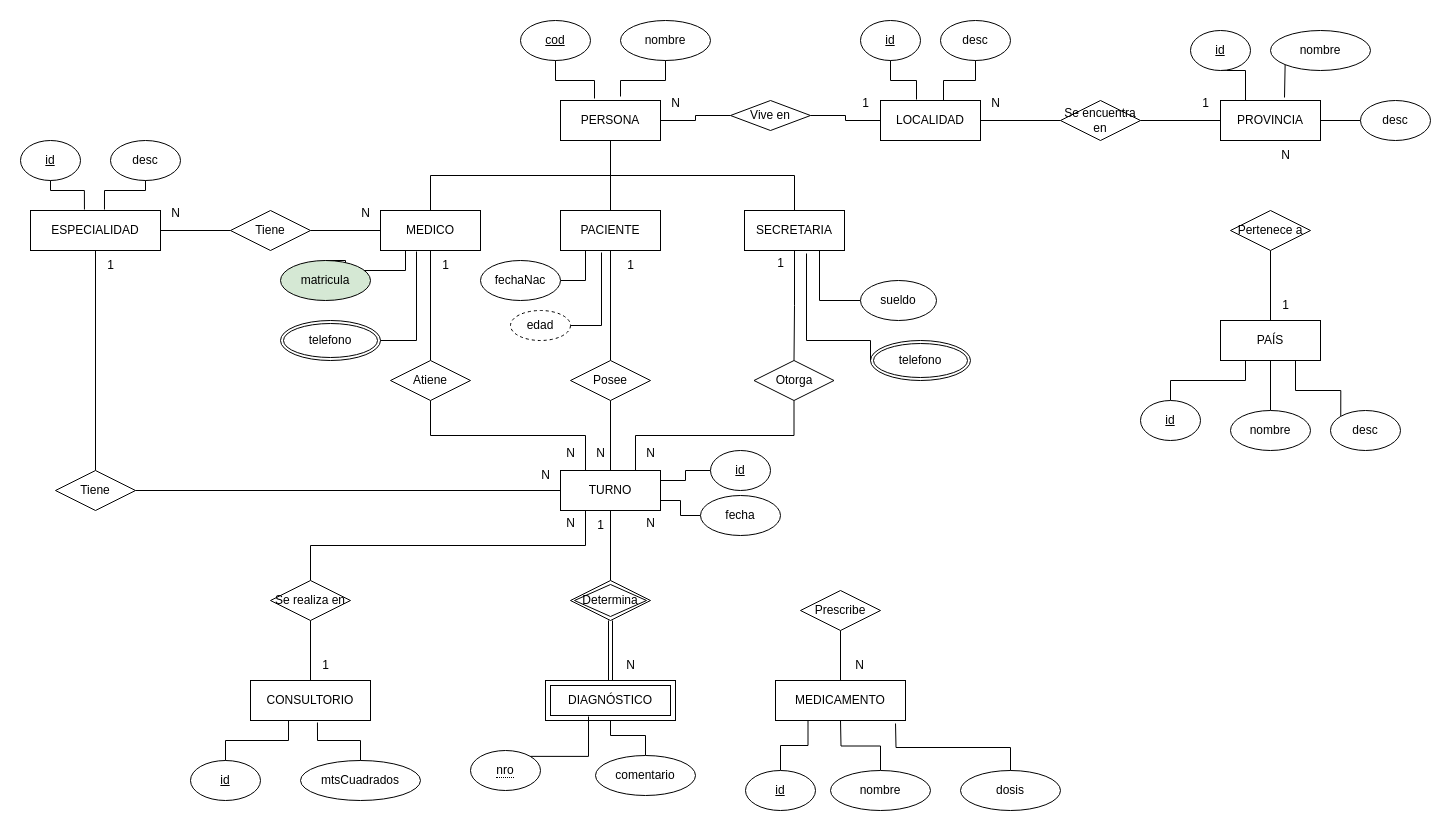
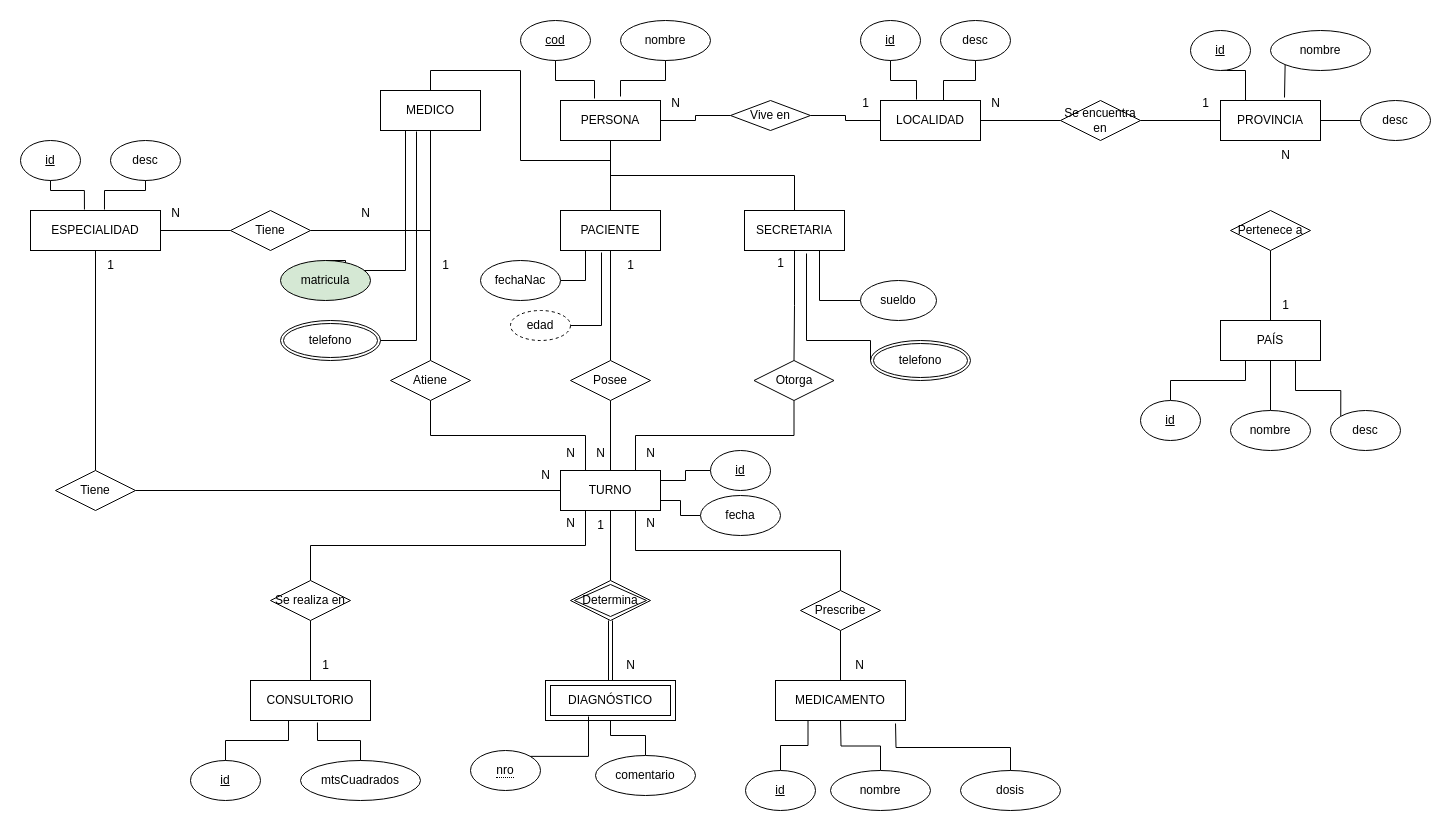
node "MEDICO": moved (431, 231) -> (431, 111)
edge "TURNO" -- "Prescribe": added
